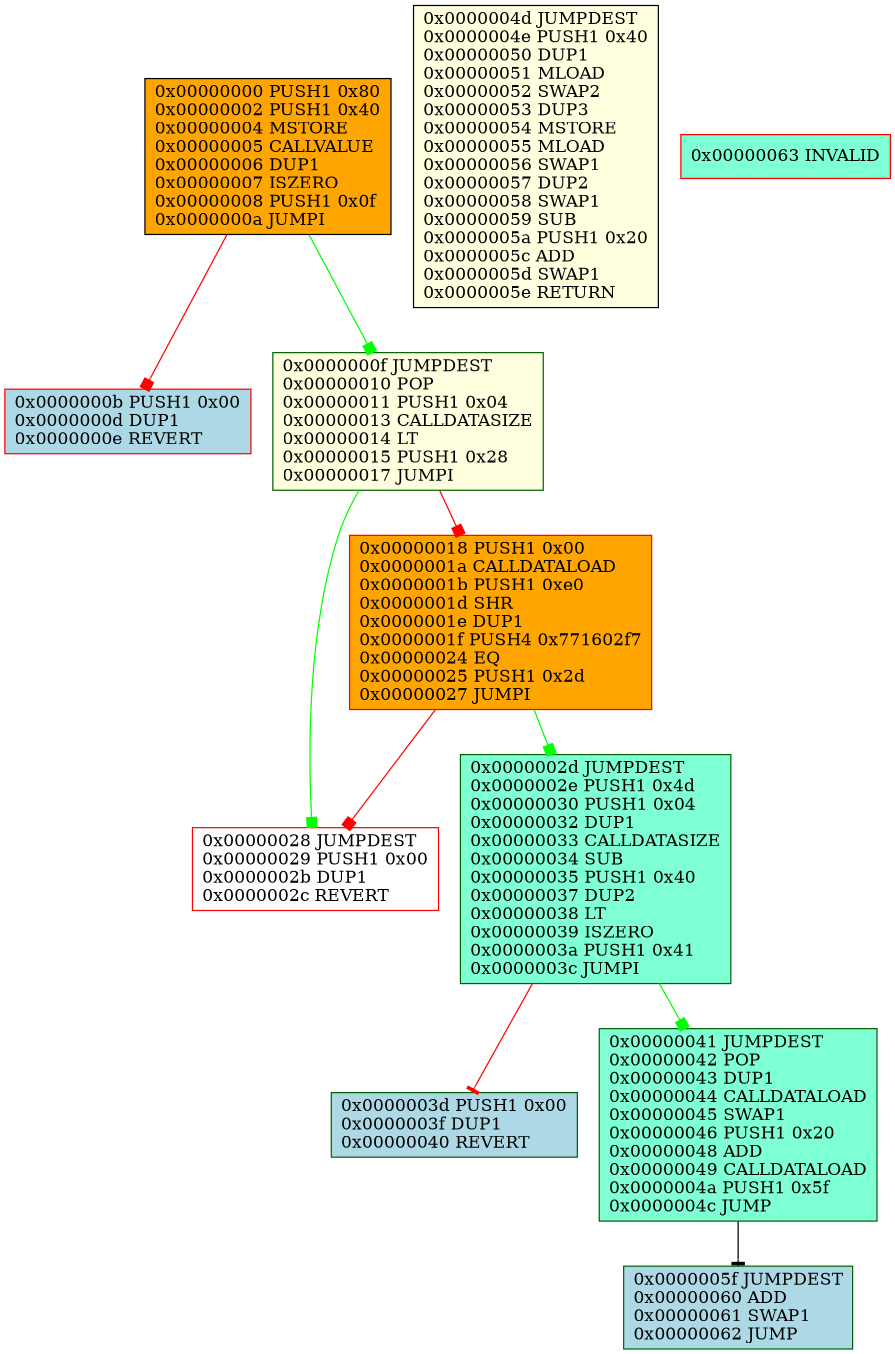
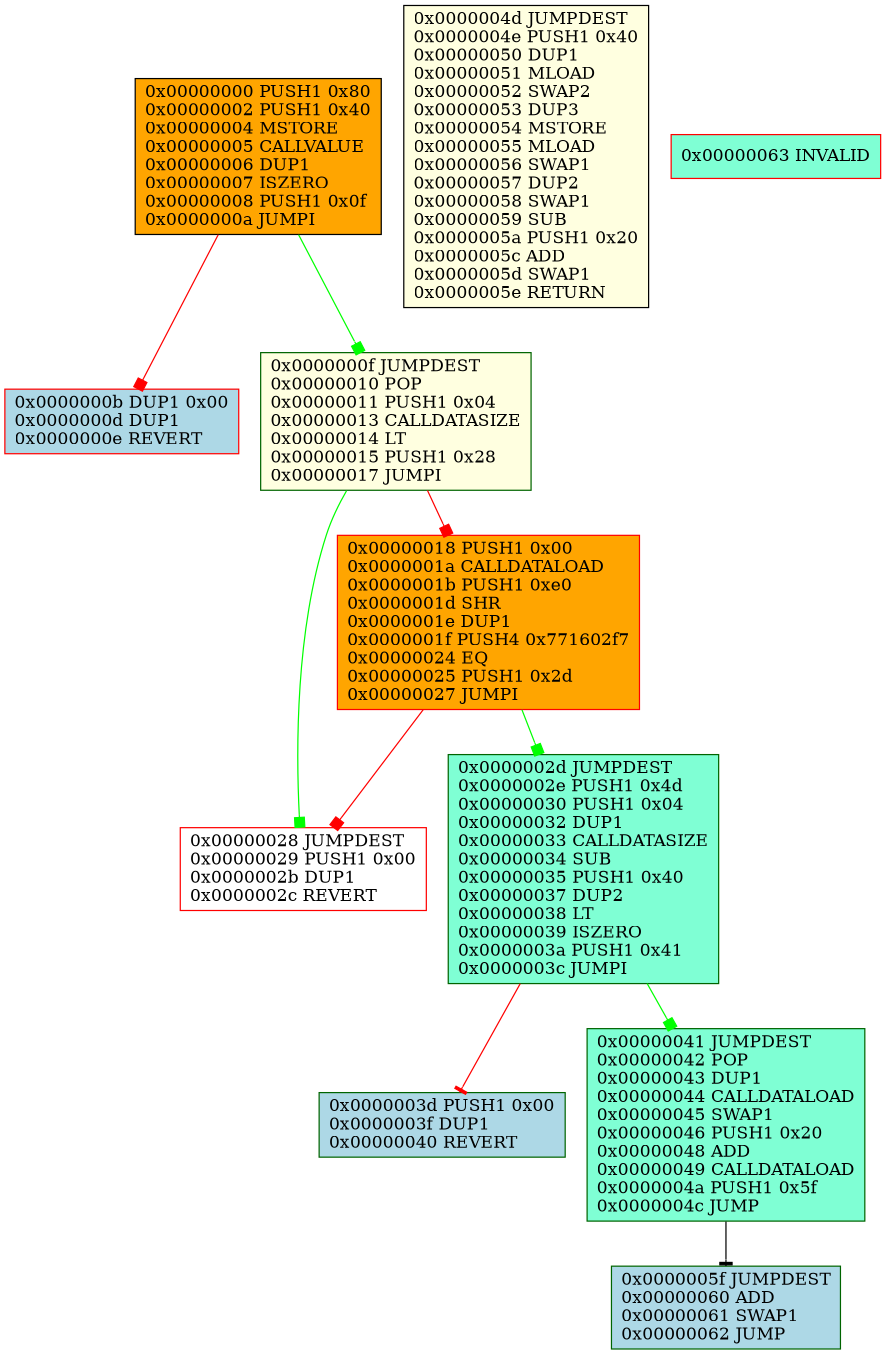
node "0x0000000b PUSH1 0x00 0x0000000d DUP1 0x0000000e REVERT": label "0x0000000b PUSH1 0x00 0x0000000d DUP1 0x0000000e REVERT" -> "0x0000000b DUP1 0x00 0x0000000d DUP1 0x0000000e REVERT"
